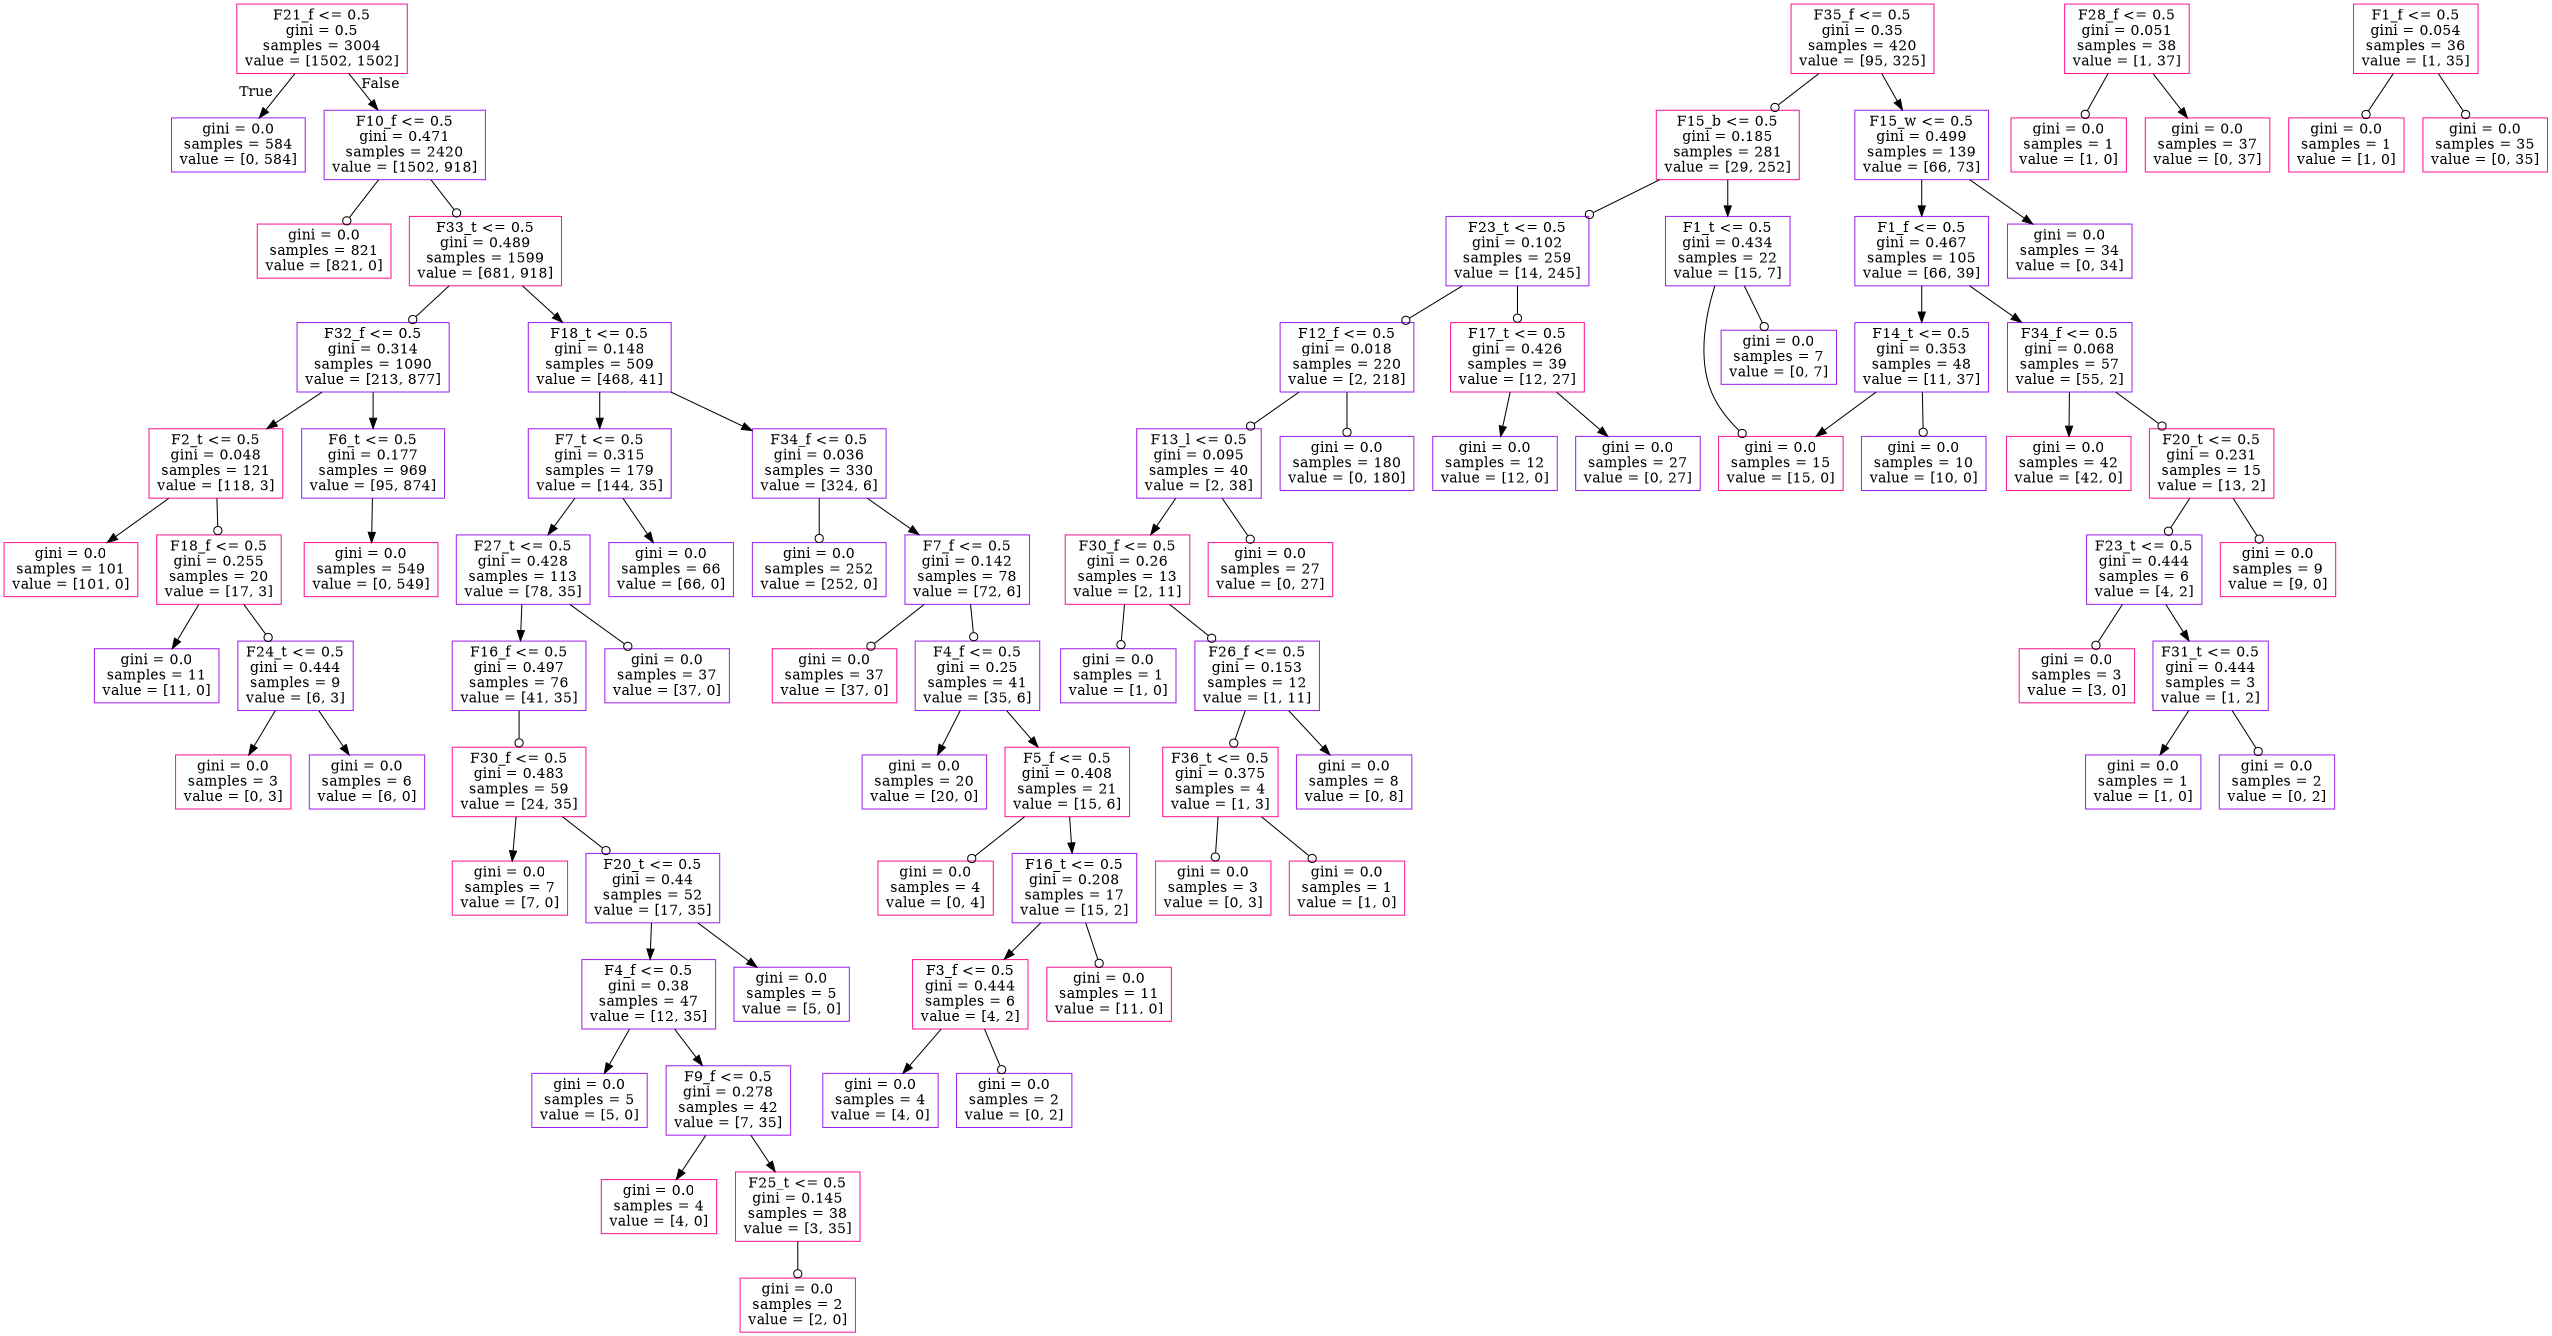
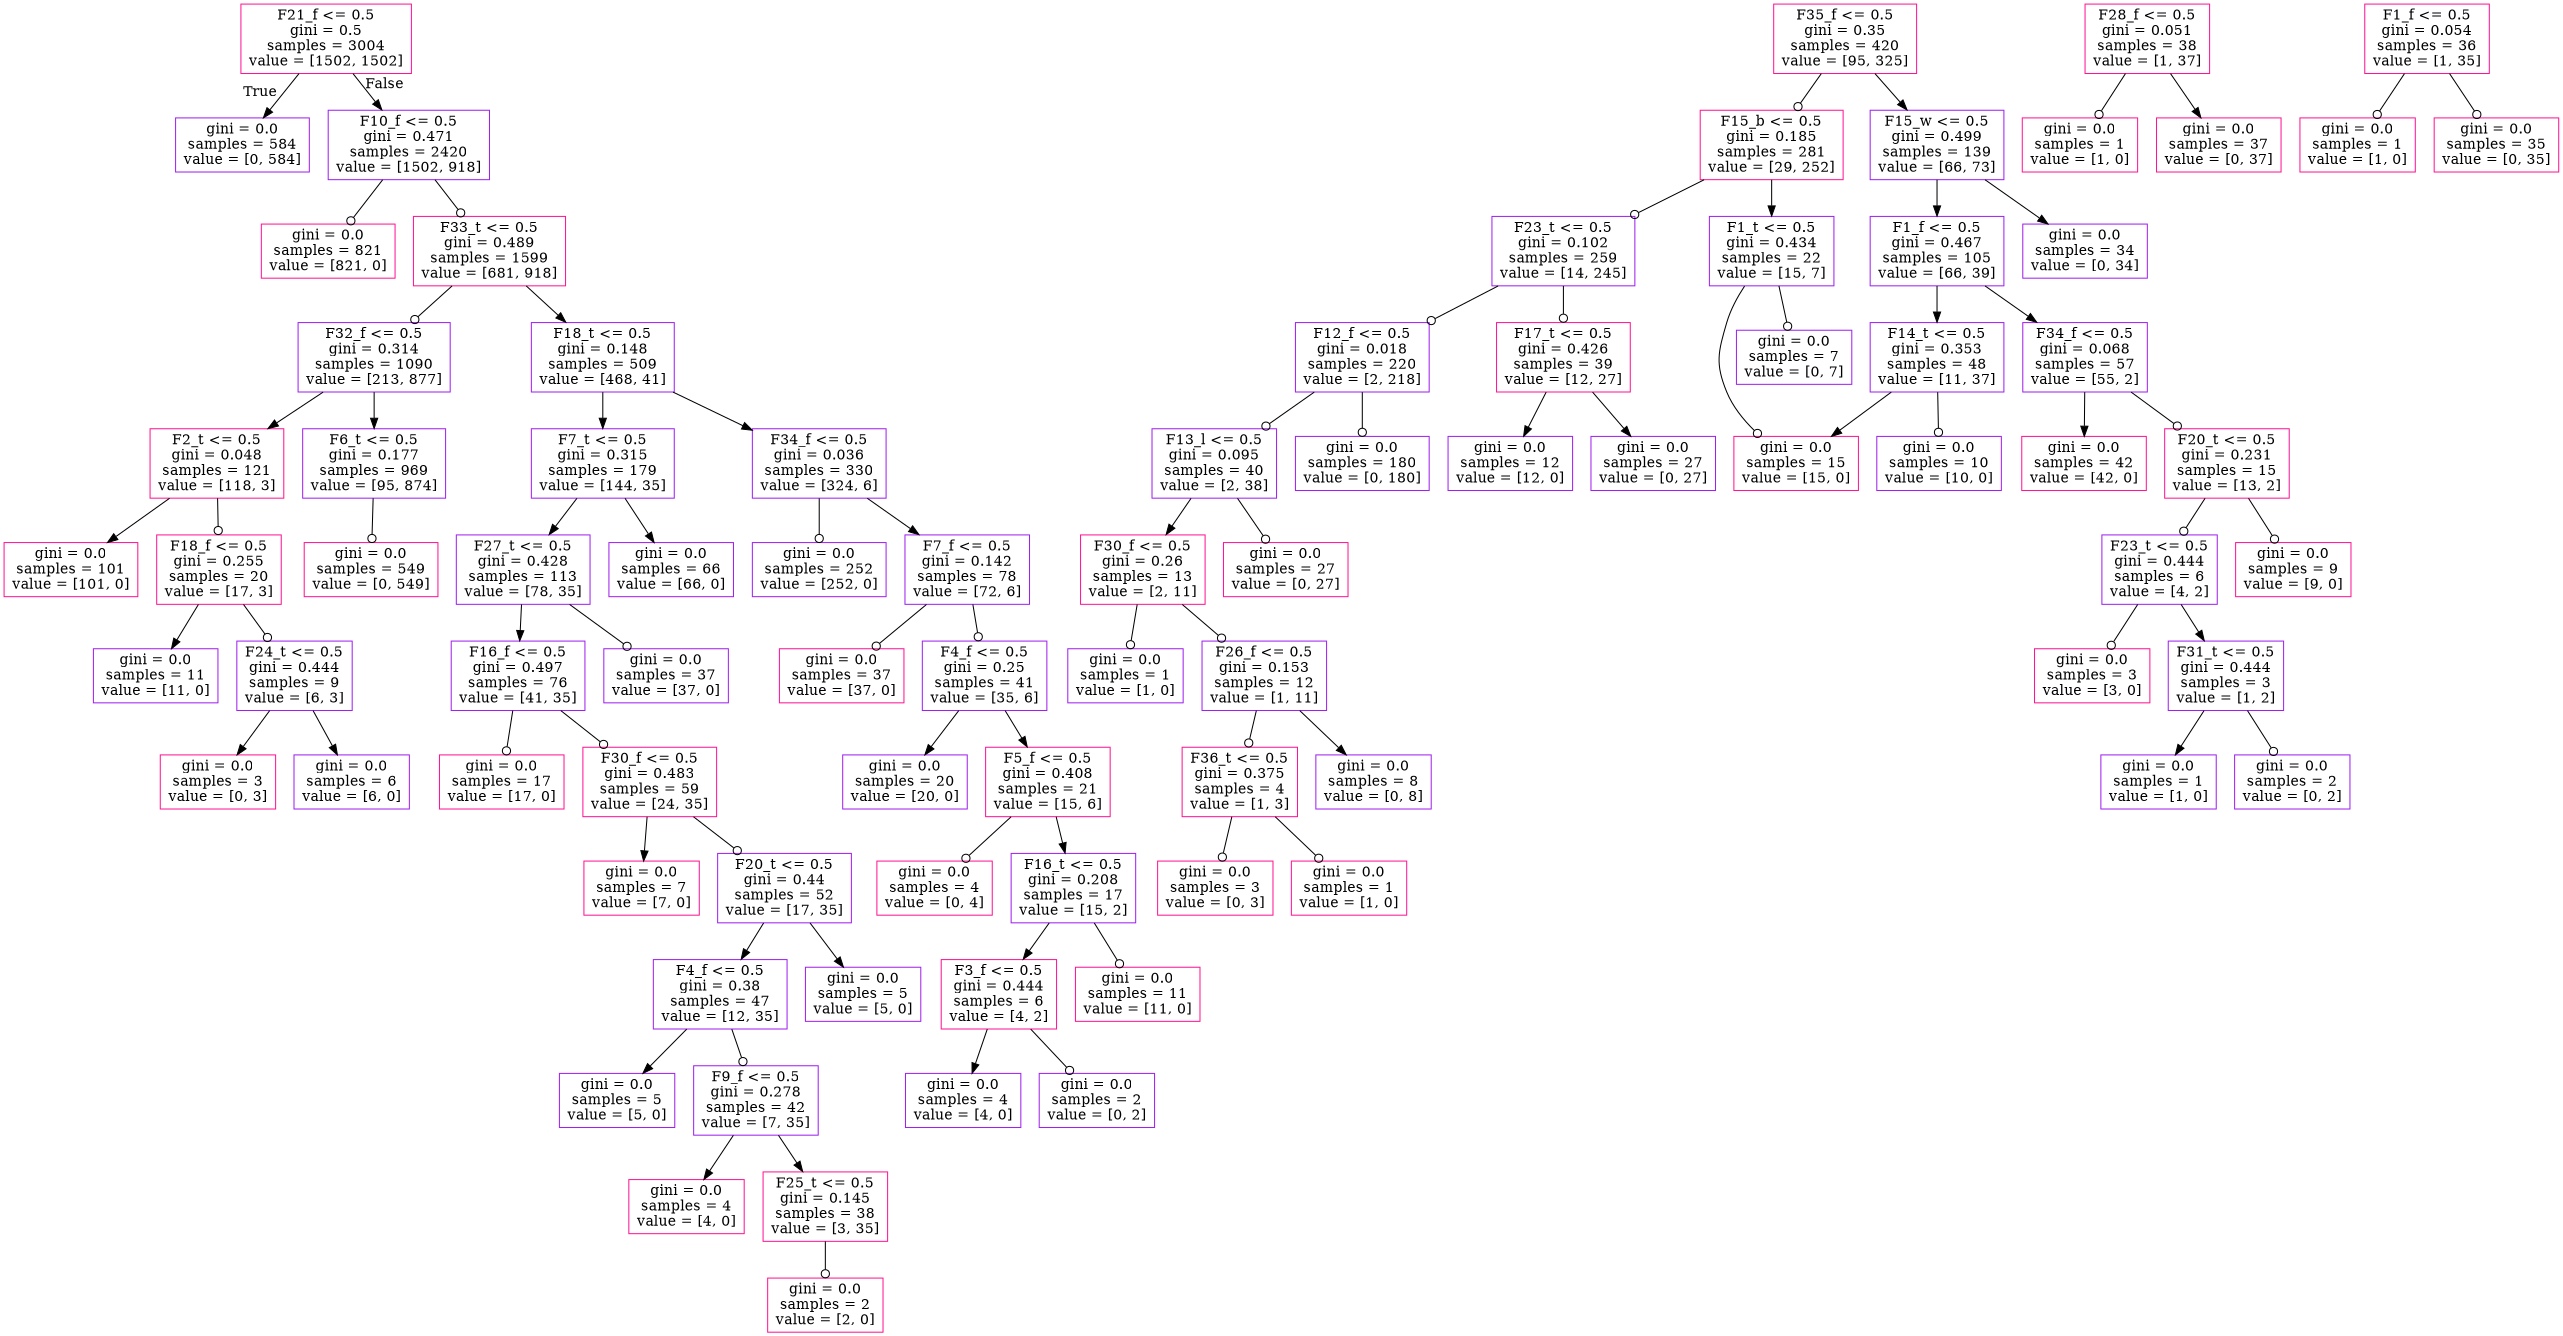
edge "F6_t <= 0.5 gini = 0.177 samples = 969 value = [95, 874]" -> "gini = 0.0 samples = 549 value = [0, 549]": arrowhead normal -> odot
node "gini = 0.0 samples = 17 value = [17, 0]": added
edge "F4_f <= 0.5 gini = 0.38 samples = 47 value = [12, 35]" -> "F9_f <= 0.5 gini = 0.278 samples = 42 value = [7, 35]": arrowhead normal -> odot
